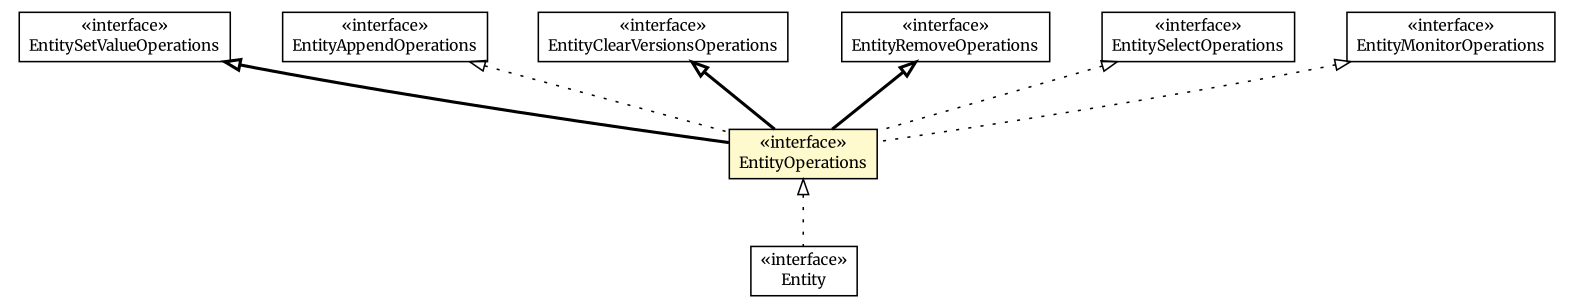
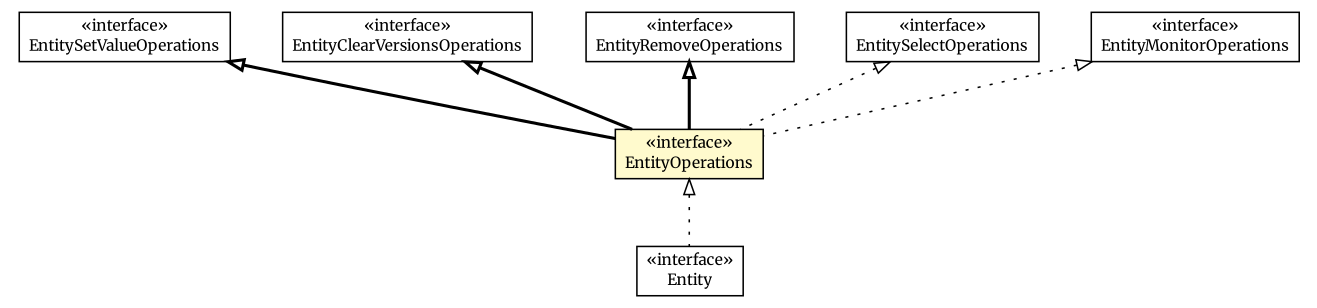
node "EntityAppendOperations": removed
